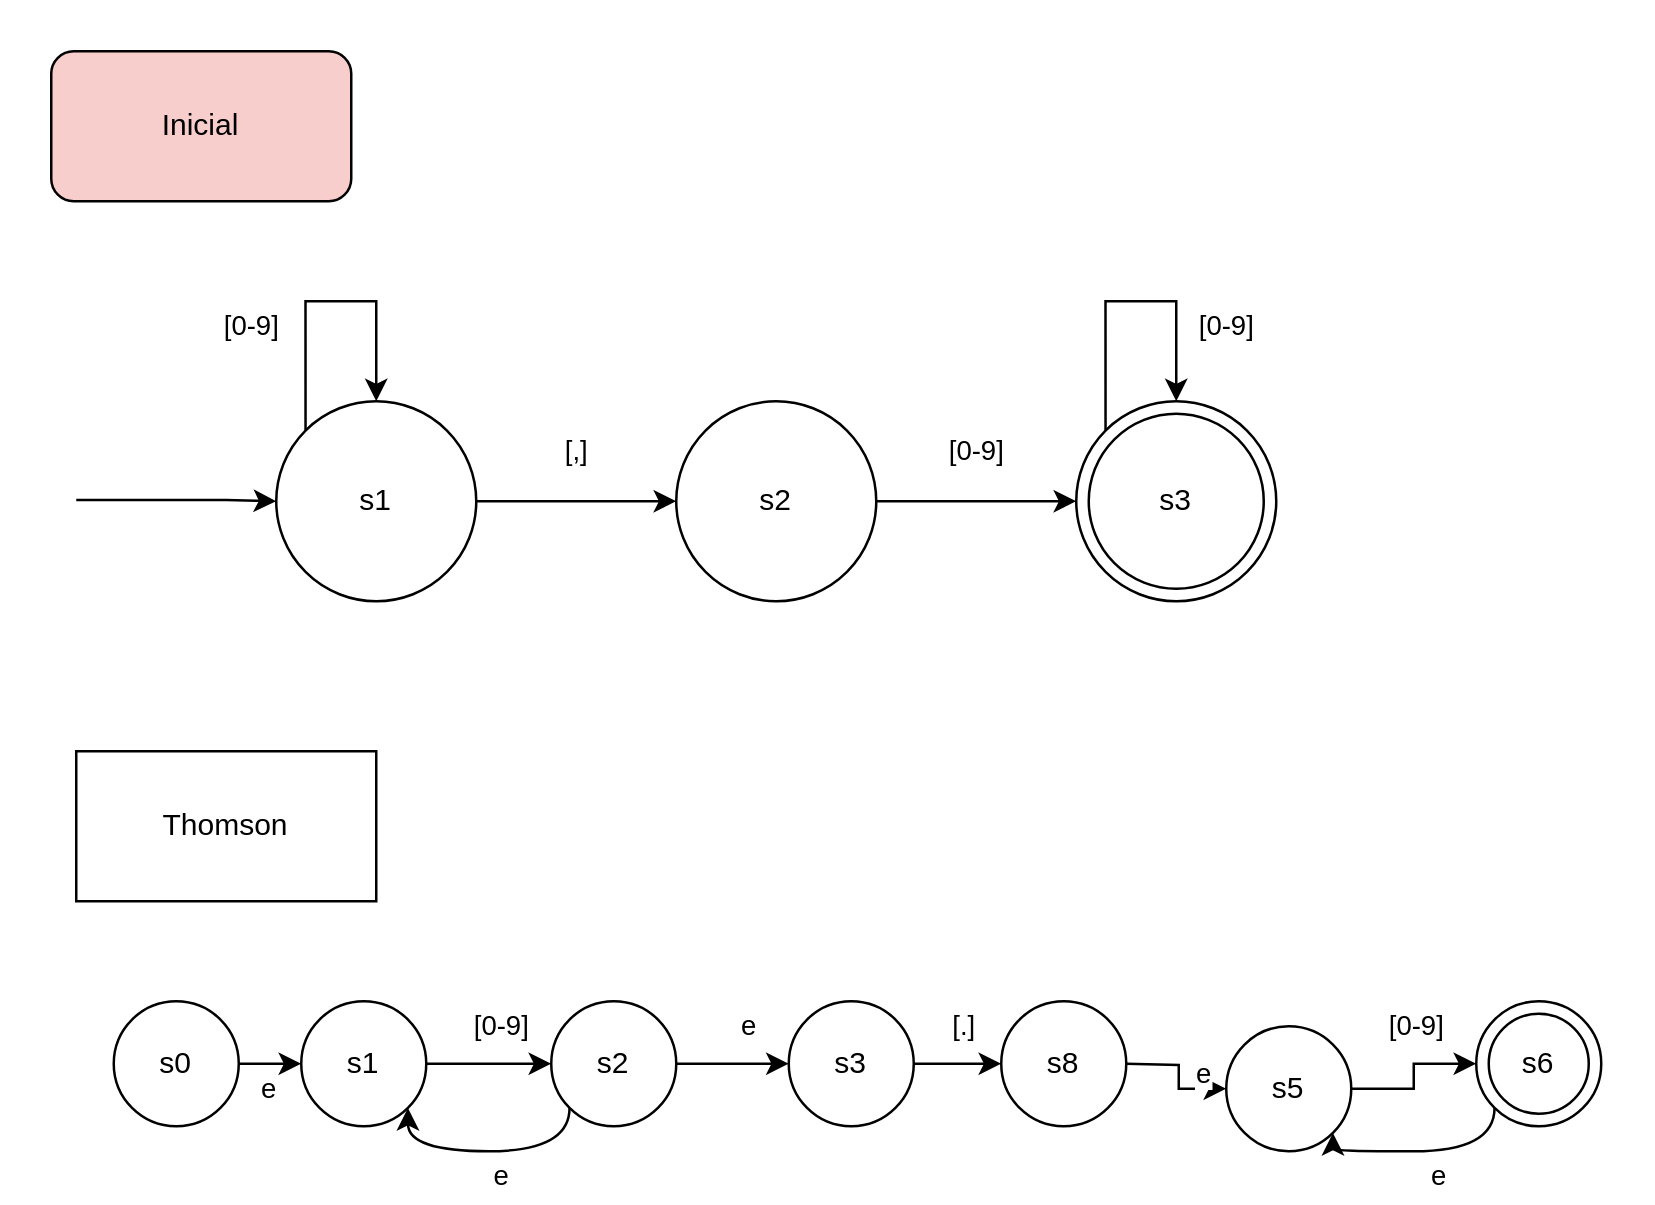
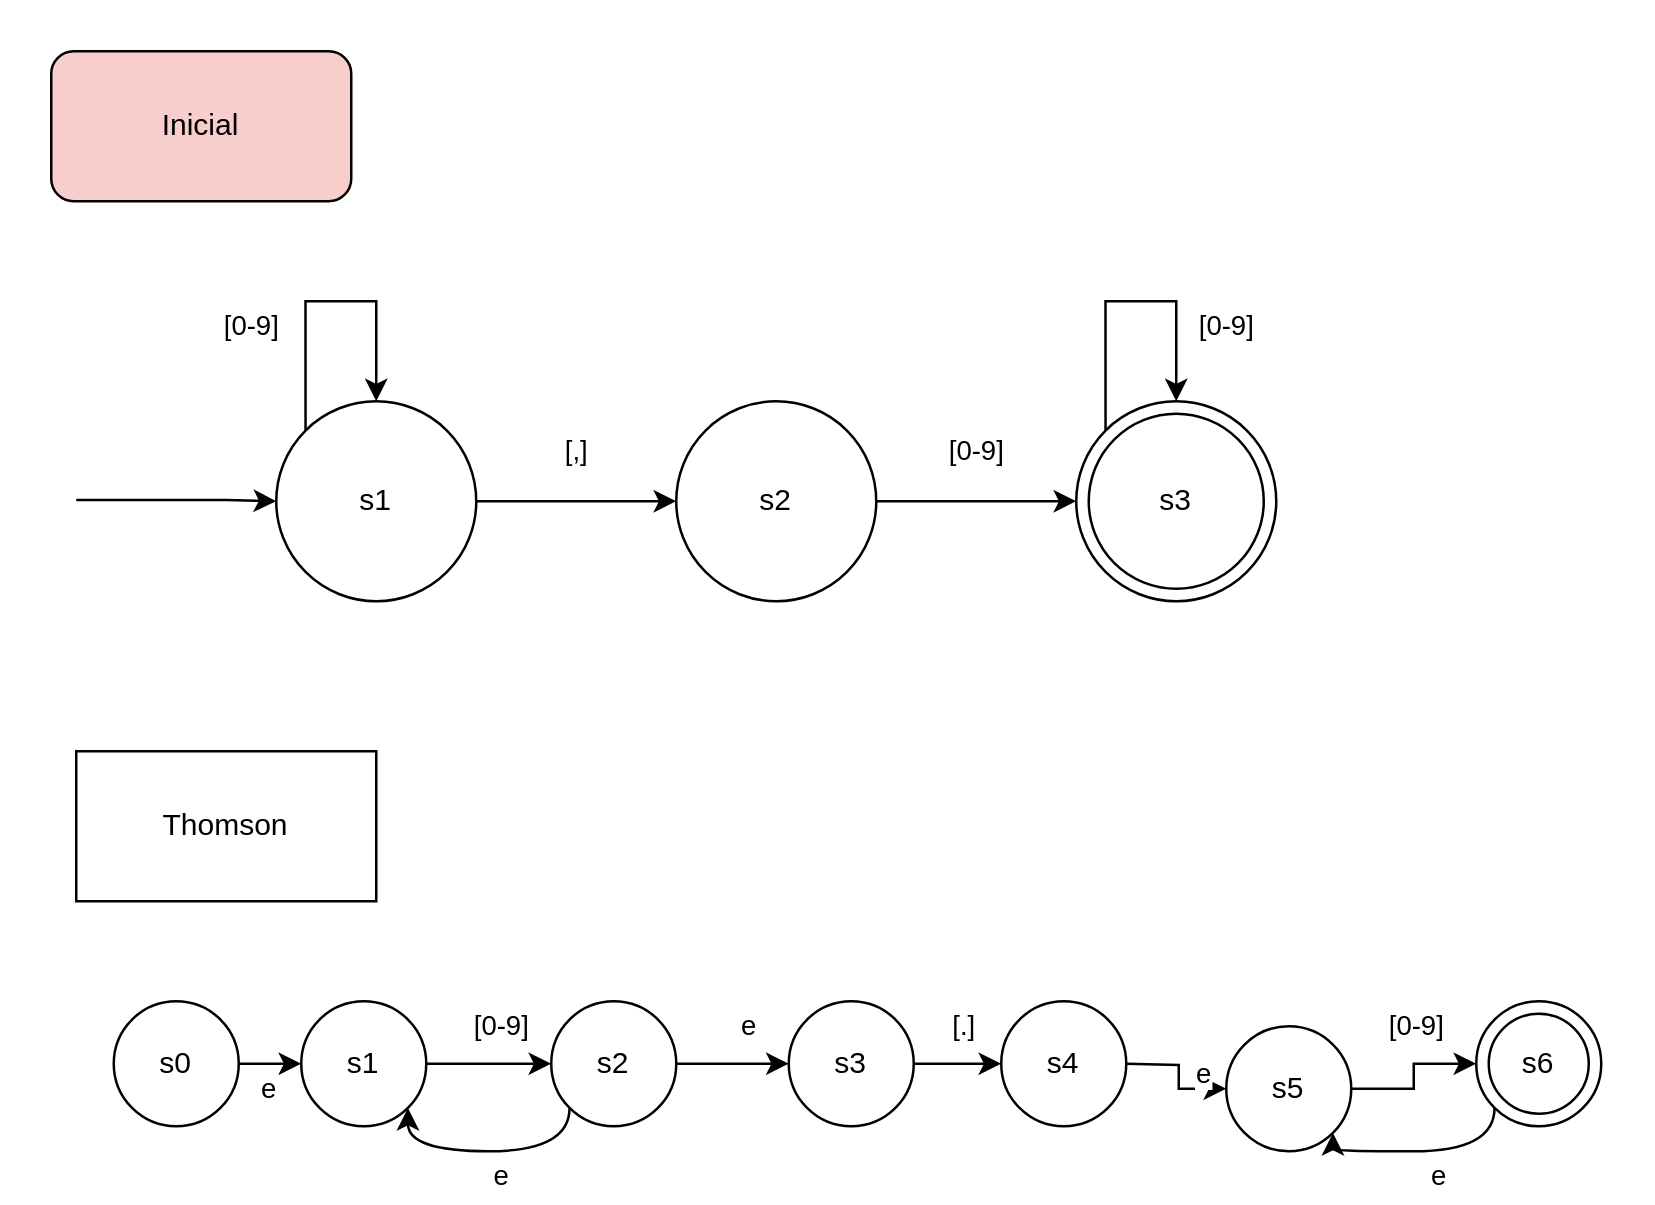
node "s8": label "s8" -> "s4"
